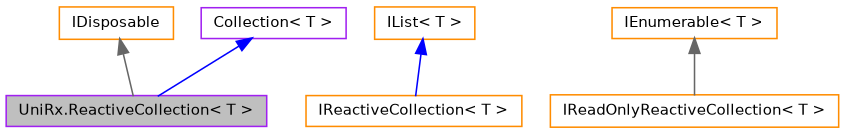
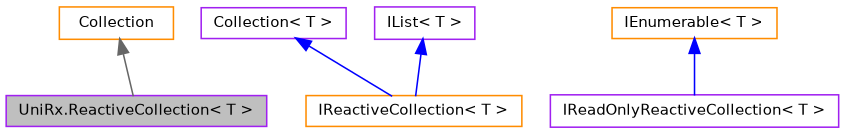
node "IDisposable": label "IDisposable" -> "Collection"
node "IList< T >": color darkorange -> purple
edge "UniRx.ReactiveCollection< T >" -> "Collection< T >": now "IReactiveCollection< T >" -> "Collection< T >"
edge "IReadOnlyReactiveCollection< T >" -> "IEnumerable< T >": color gray40 -> blue
node "IReadOnlyReactiveCollection< T >": color darkorange -> purple
